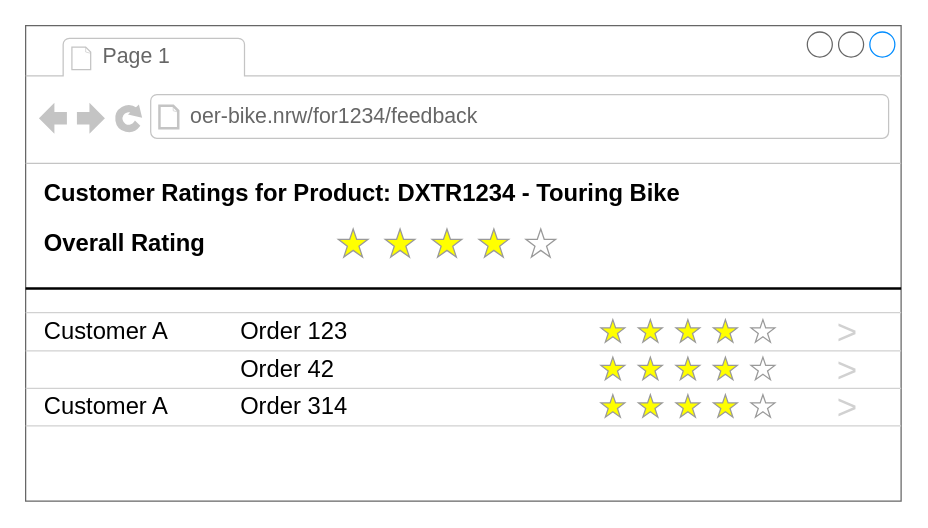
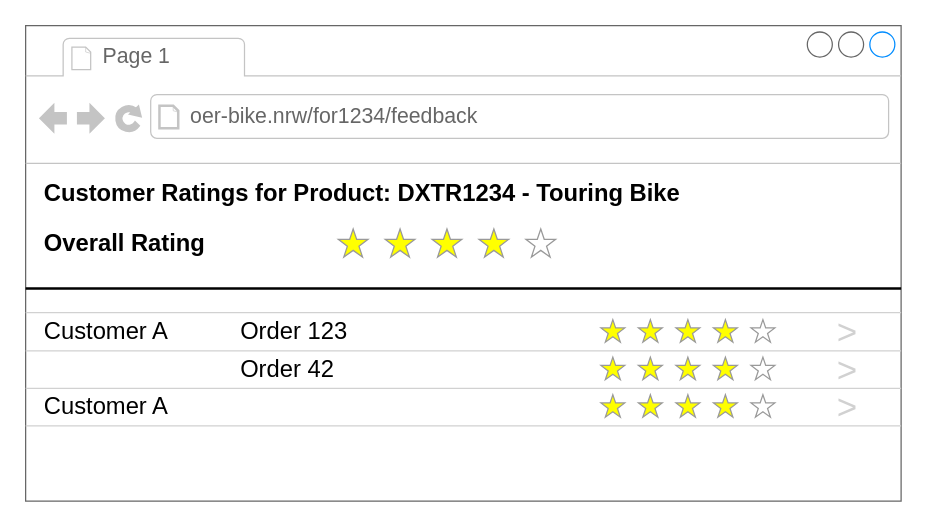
node "Order 314": removed
